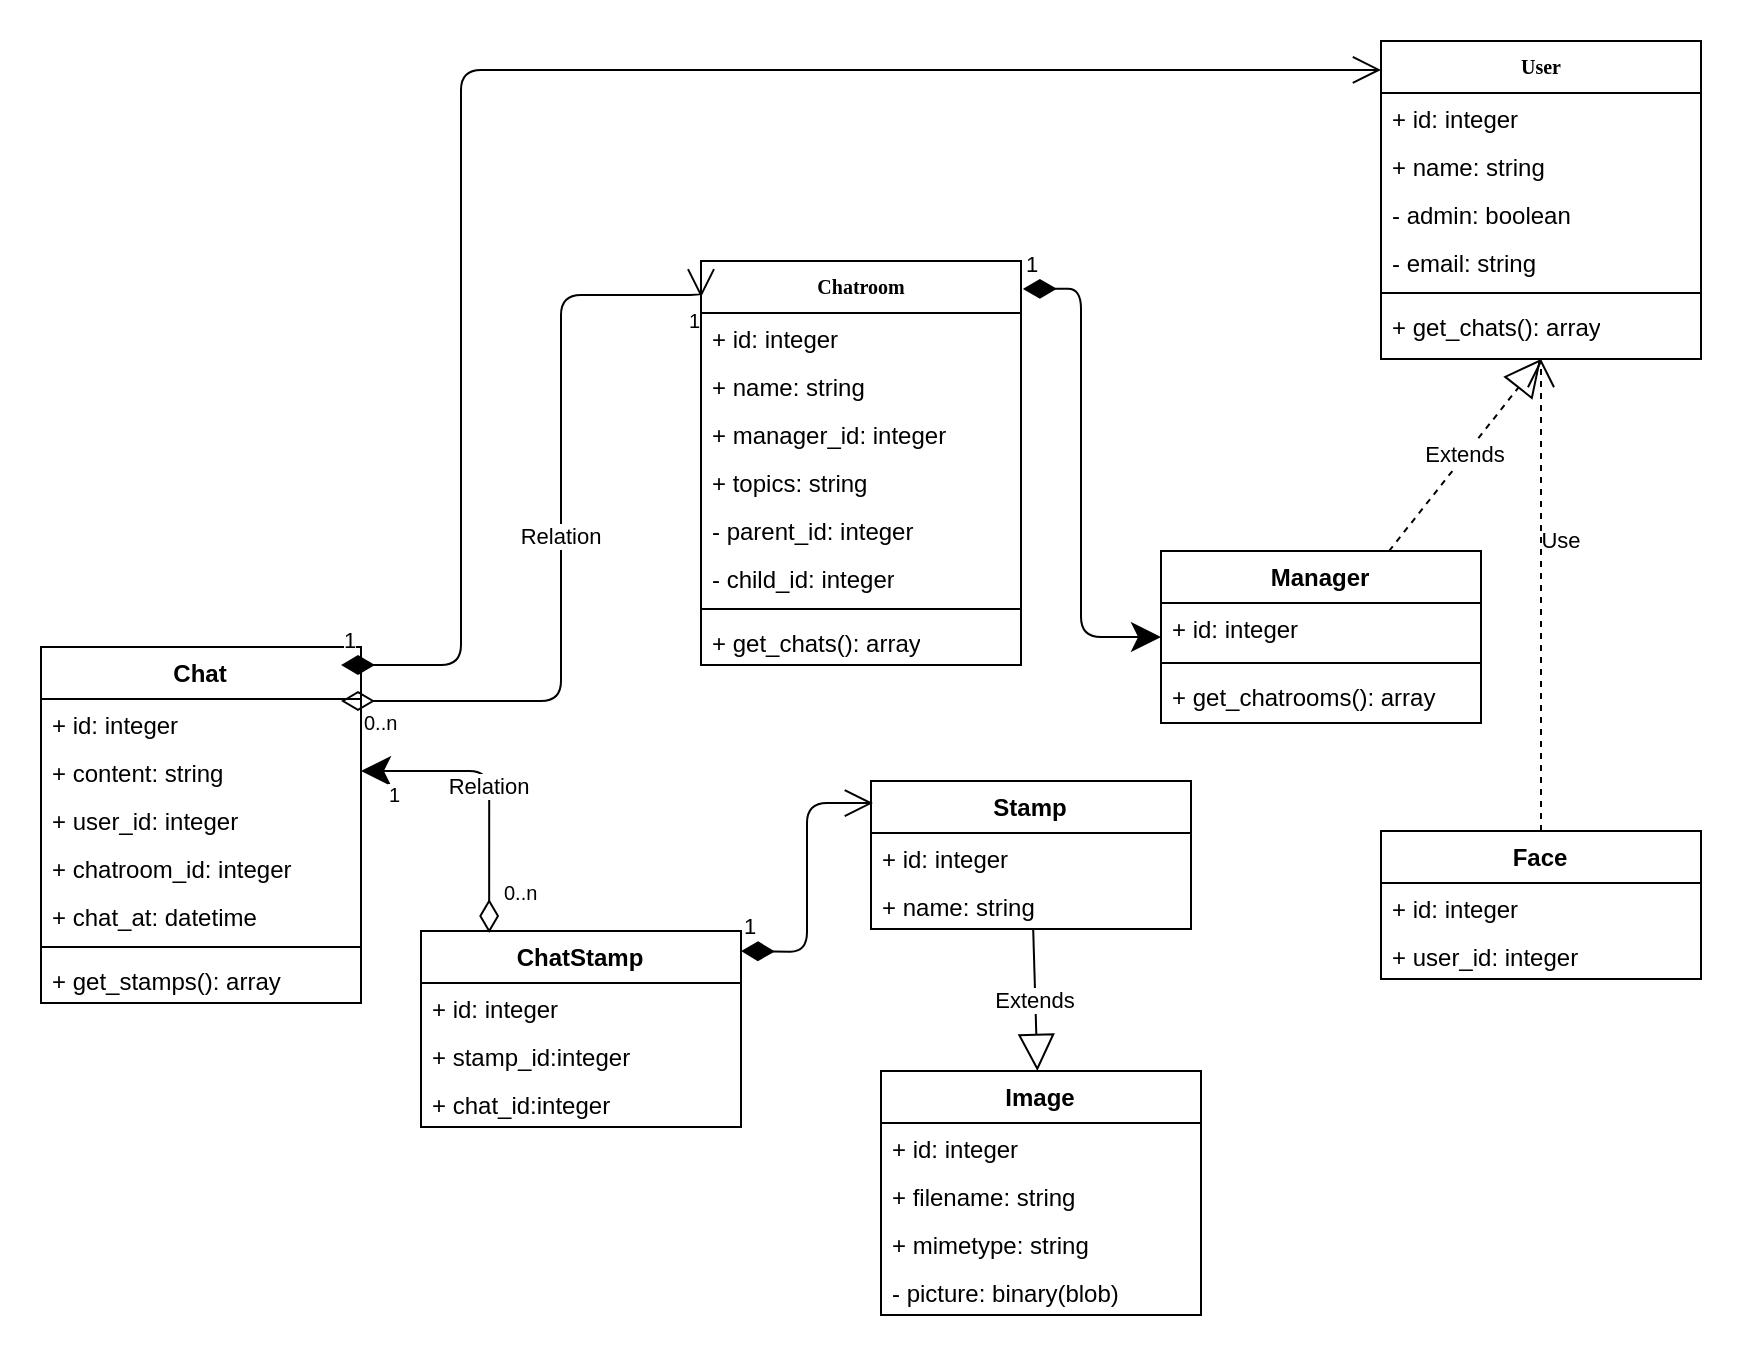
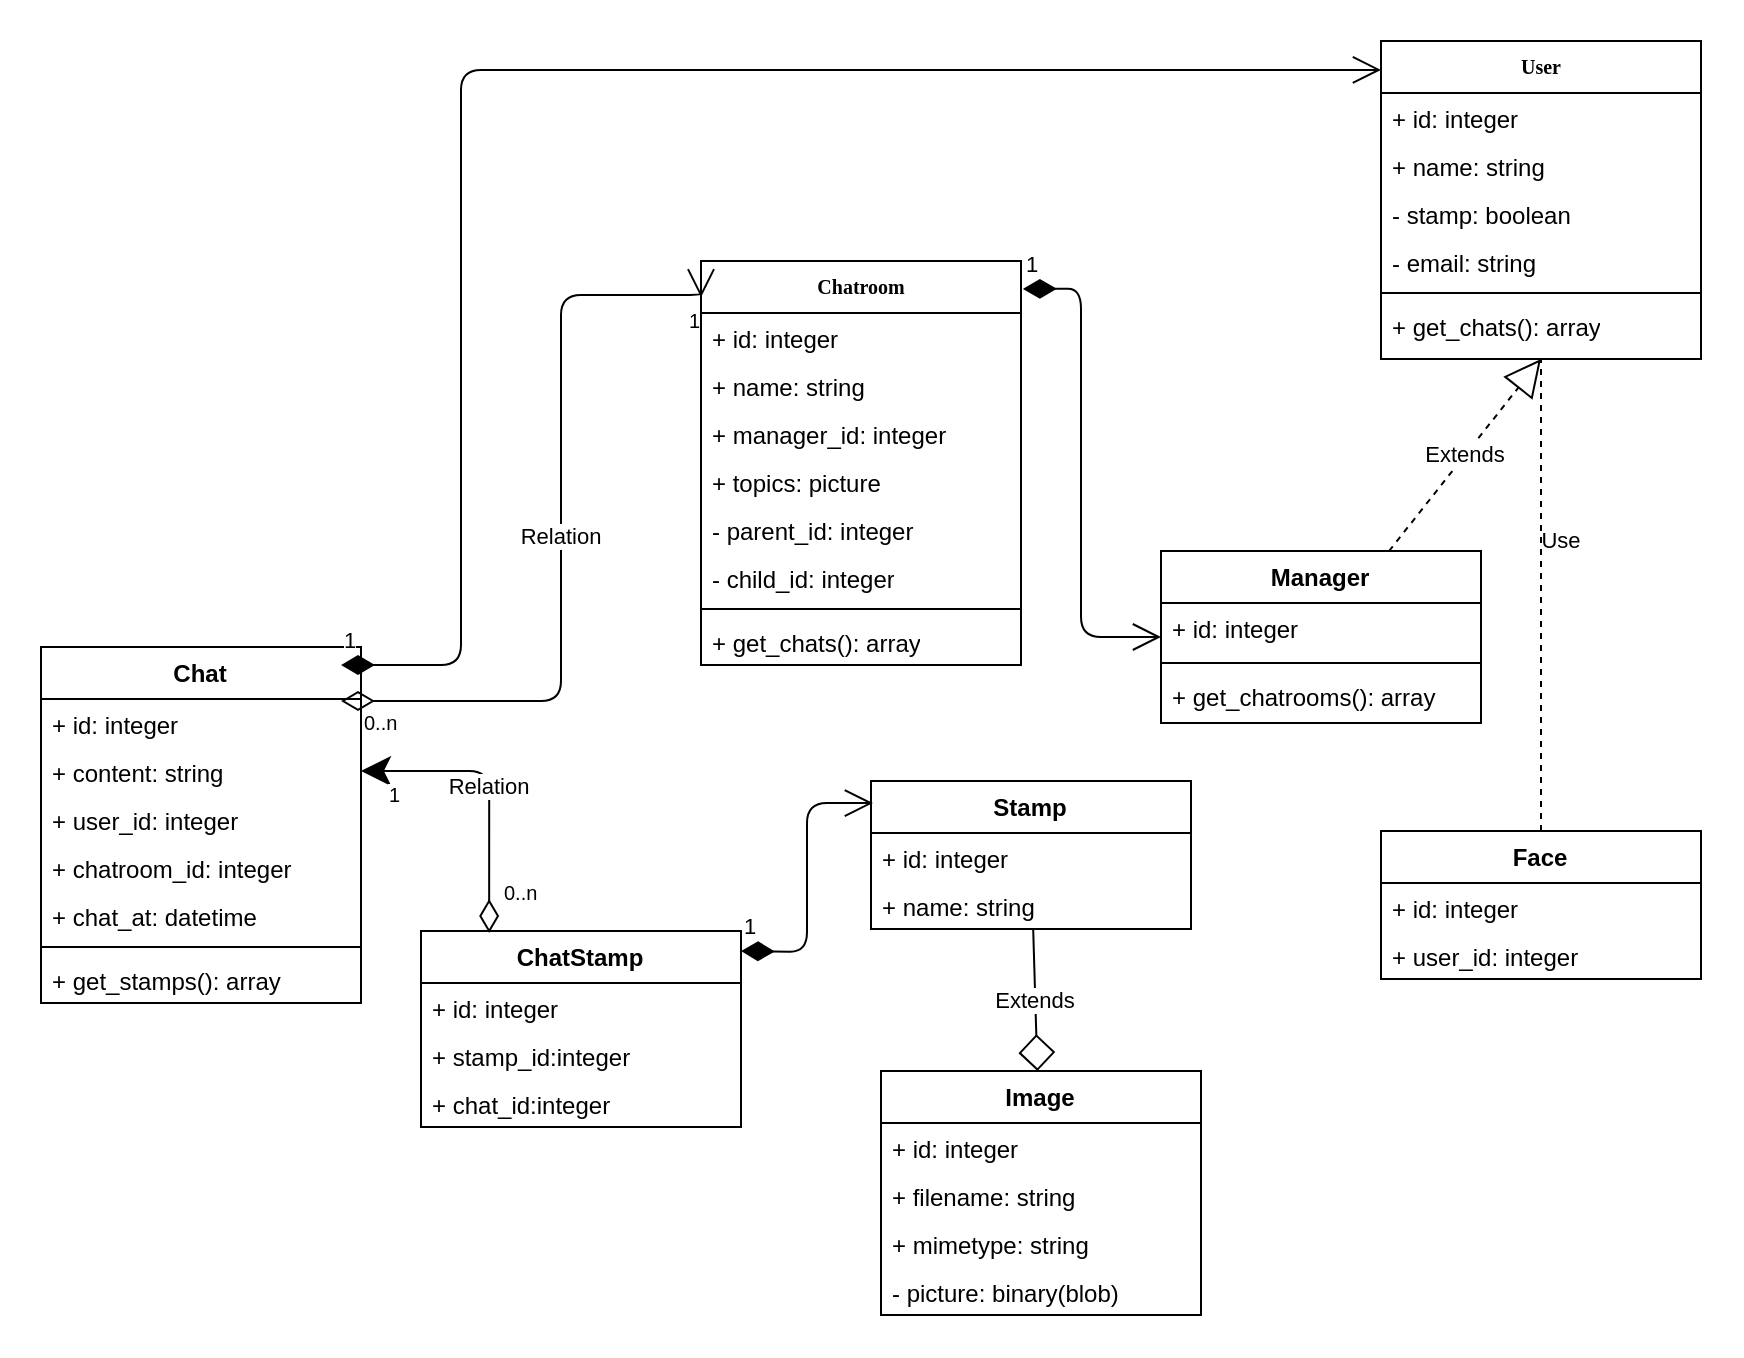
node "- admin: boolean": label "- admin: boolean" -> "- stamp: boolean"
edge "Face" -> "User": arrowhead open -> none
node "+ topics: string": label "+ topics: string" -> "+ topics: picture"
edge "Chatroom" -- "Manager": arrowhead classic -> open
edge "Stamp" -> "Image": arrowhead block -> diamond
